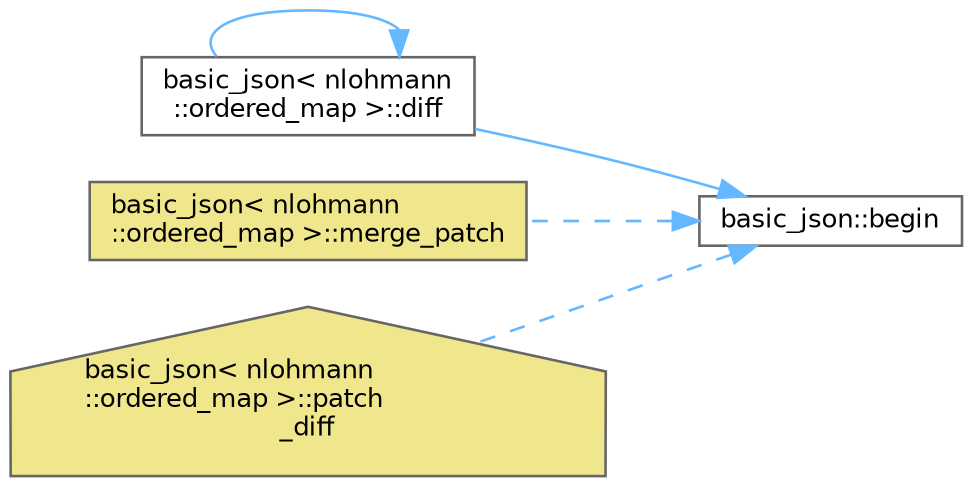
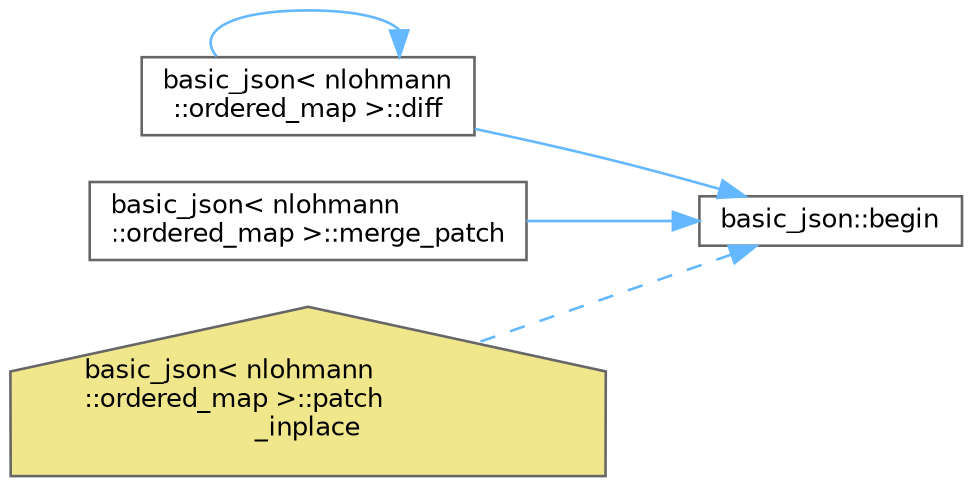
node "basic_json< nlohmann ::ordered_map >::merge_patch": fillcolor khaki -> white
edge "basic_json< nlohmann ::ordered_map >::merge_patch" -> "basic_json::begin": style dashed -> solid
node "basic_json< nlohmann ::ordered_map >::patch _diff": label "basic_json< nlohmann ::ordered_map >::patch _diff" -> "basic_json< nlohmann ::ordered_map >::patch _inplace"
